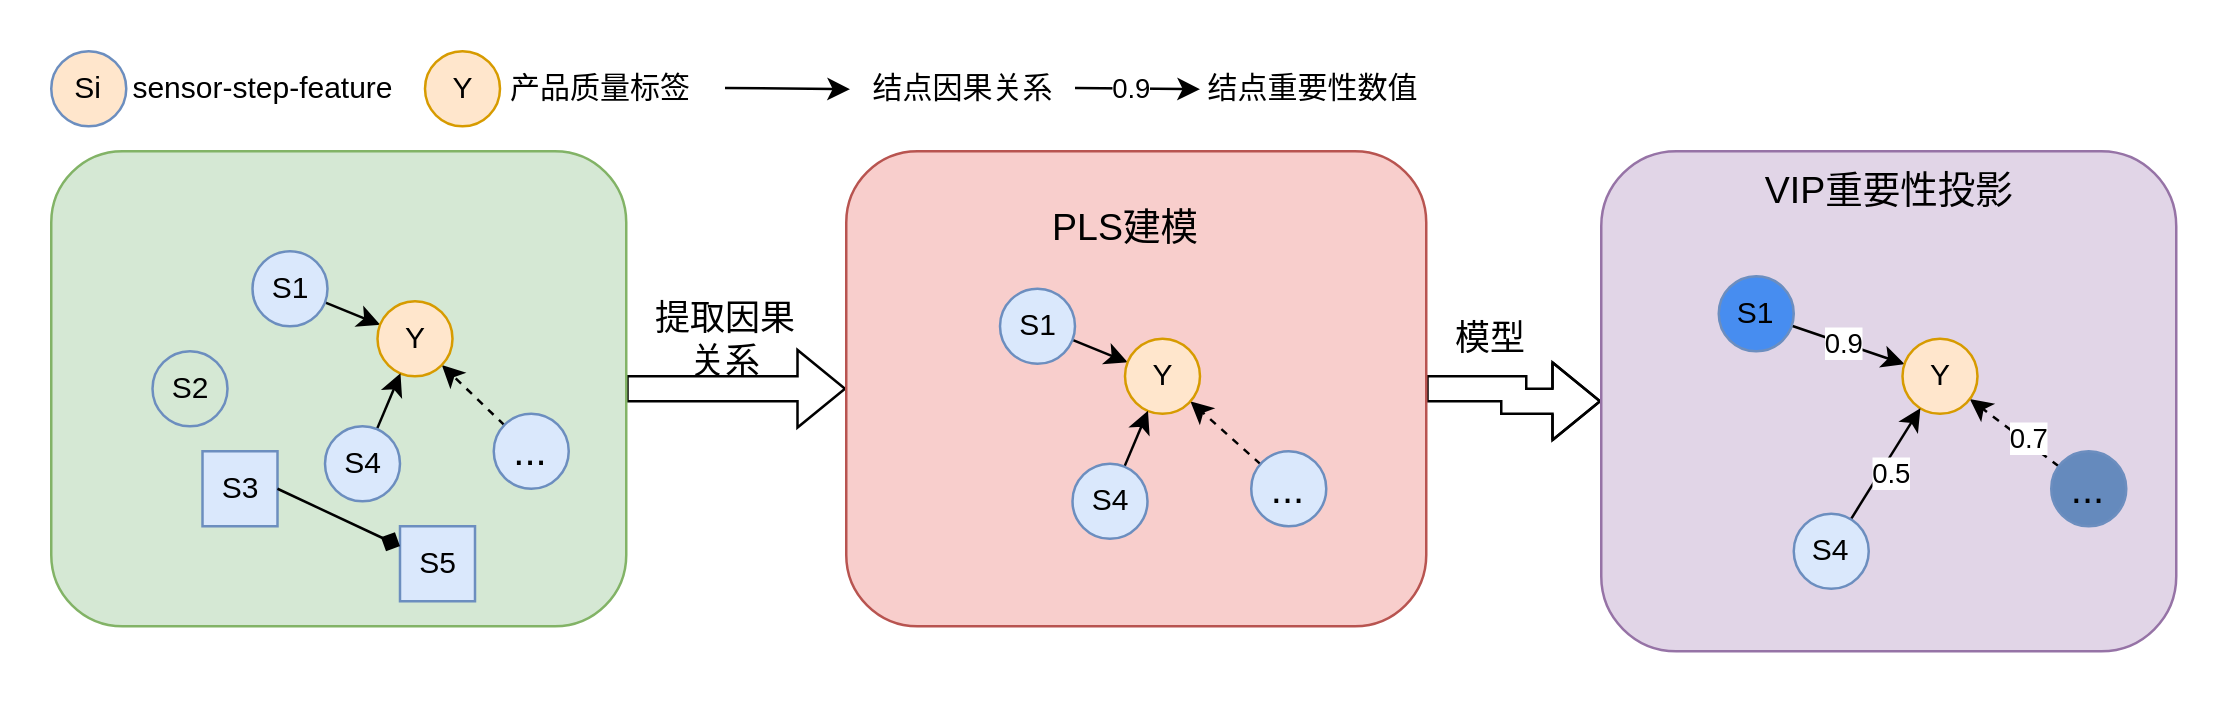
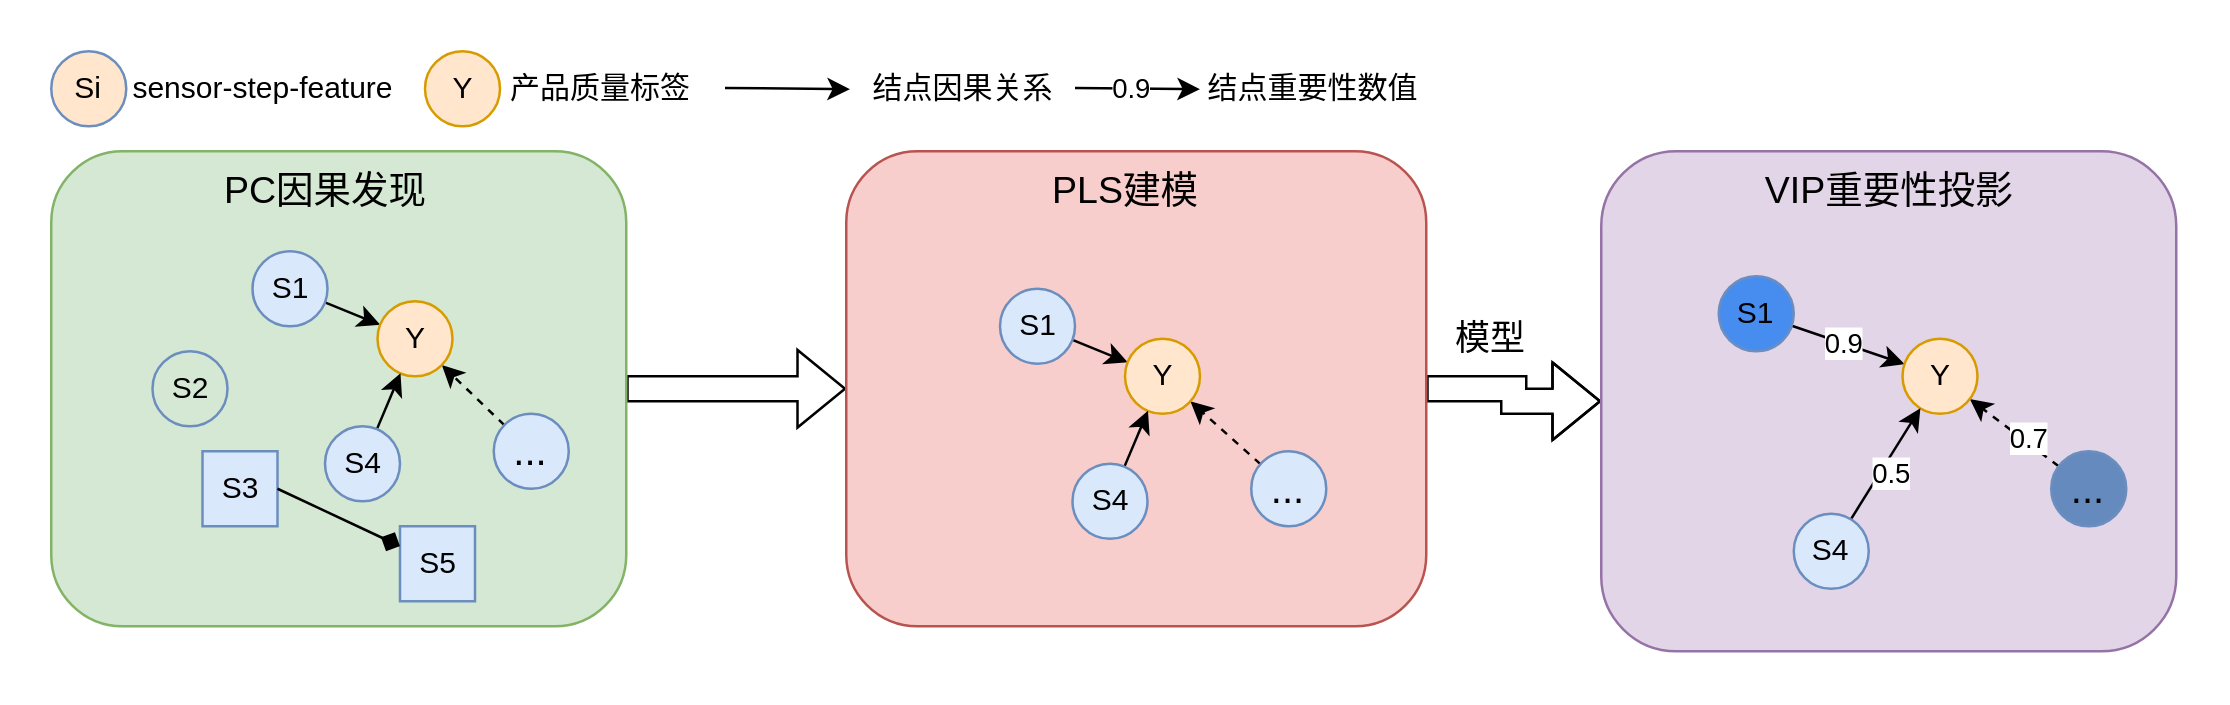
node "PC因果发现": added
node "PLS建模": moved (1126, 226) -> (1126, 189)
node "提取因果 关系": removed
